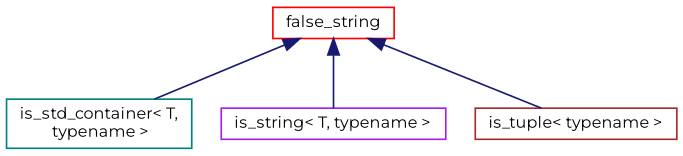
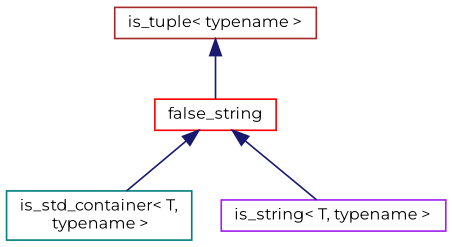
edge "is_tuple< typename >" -> "false_string": reversed
